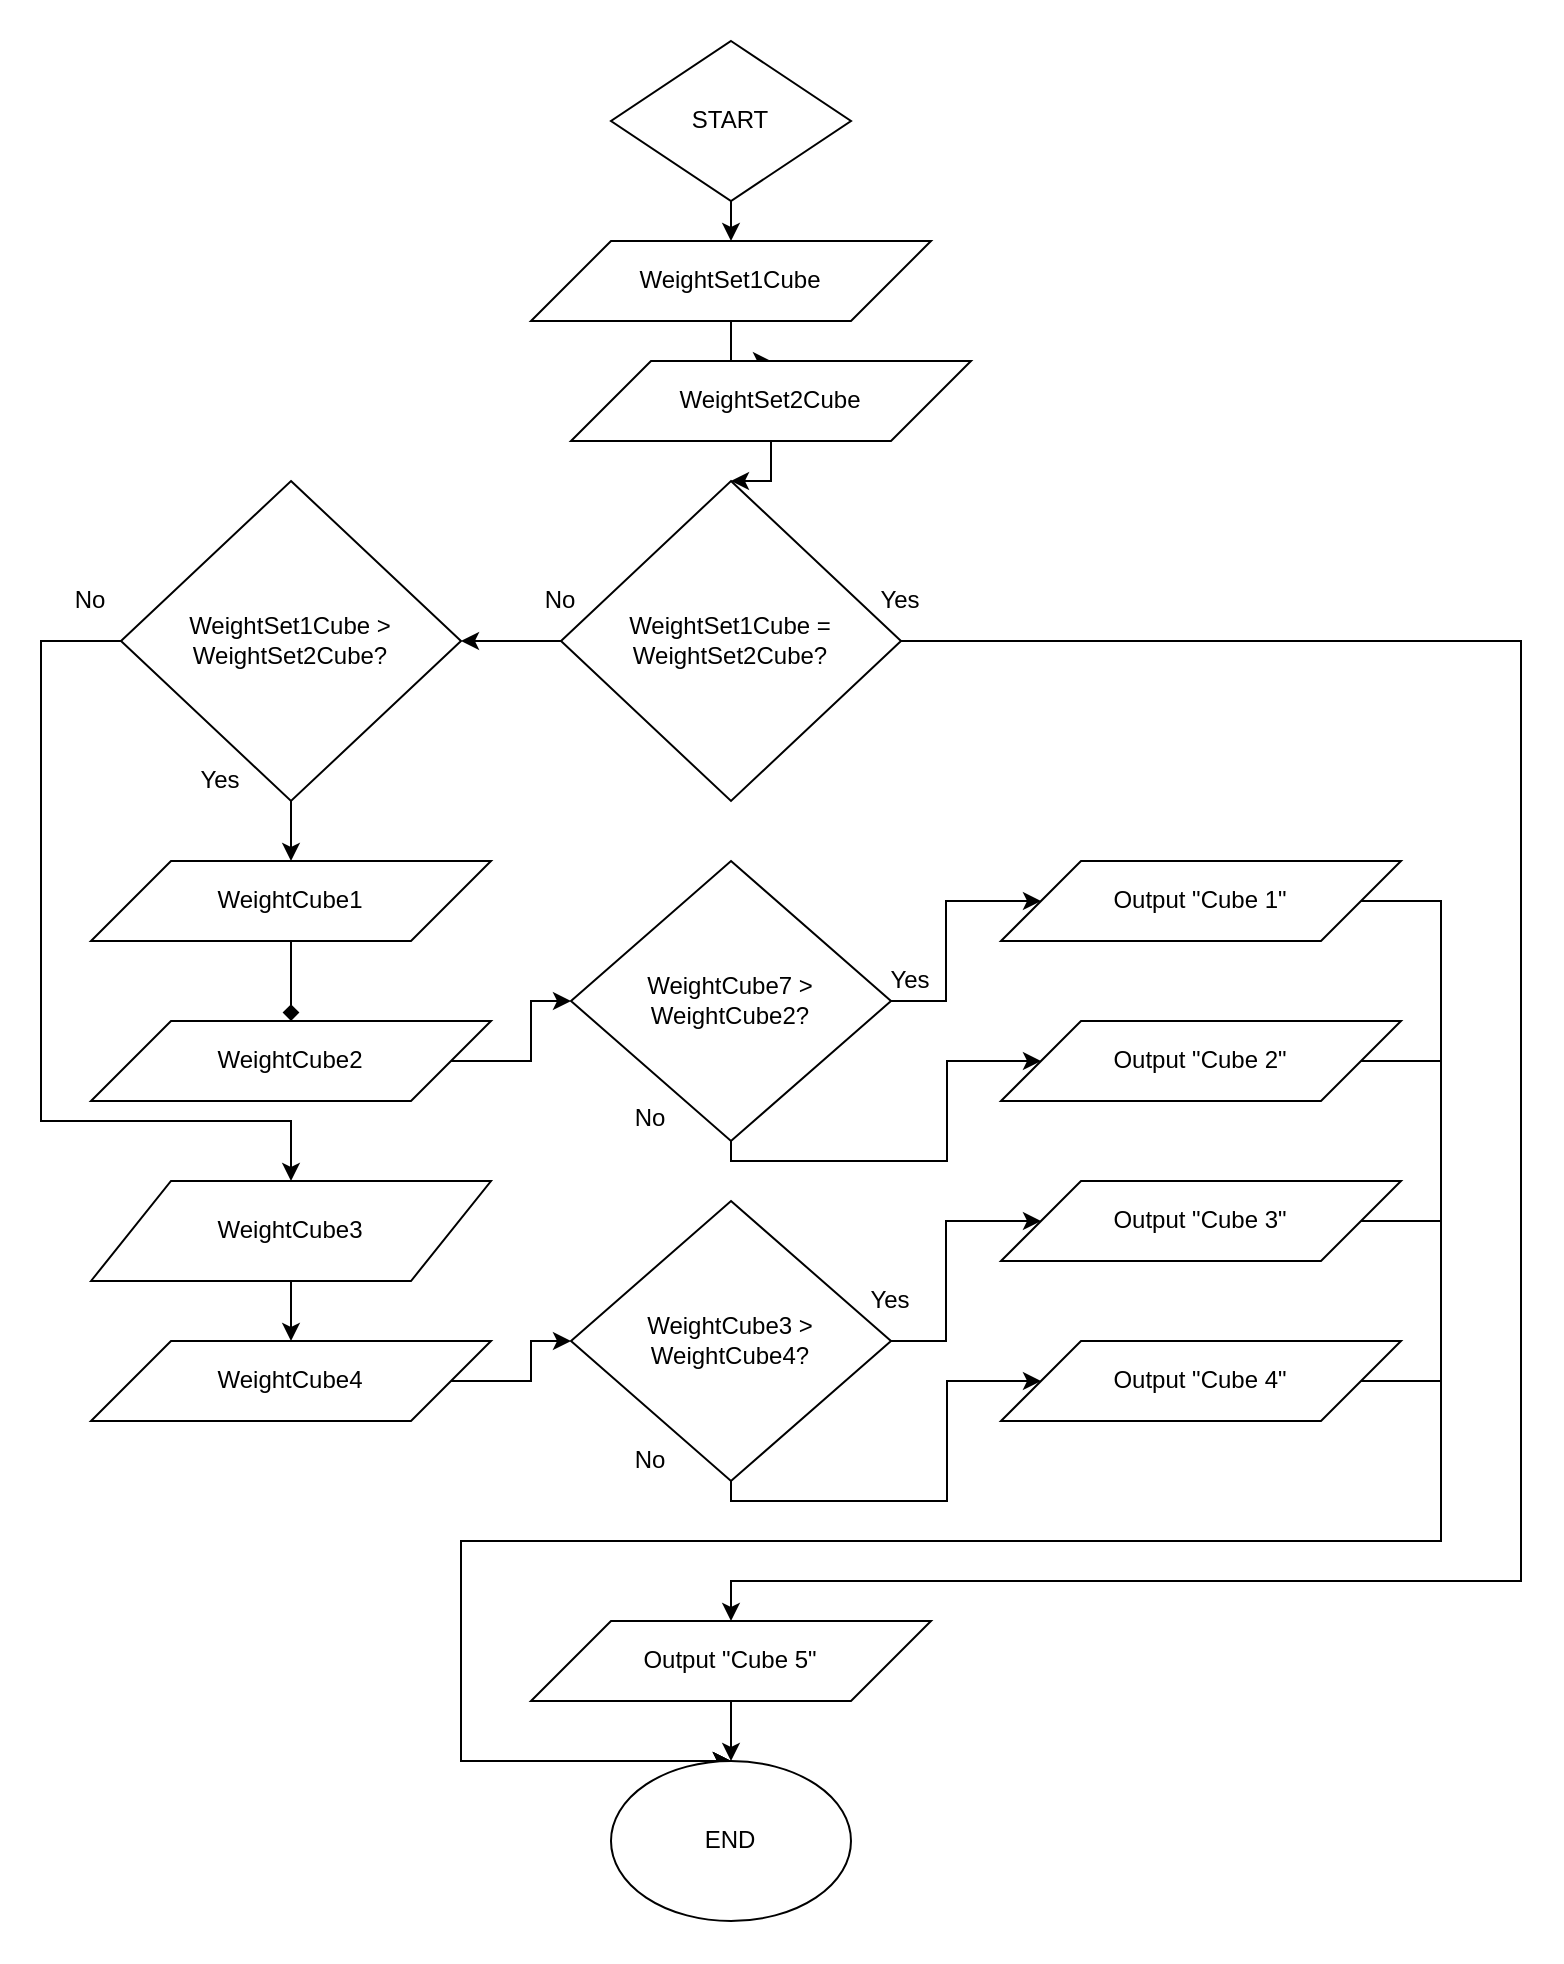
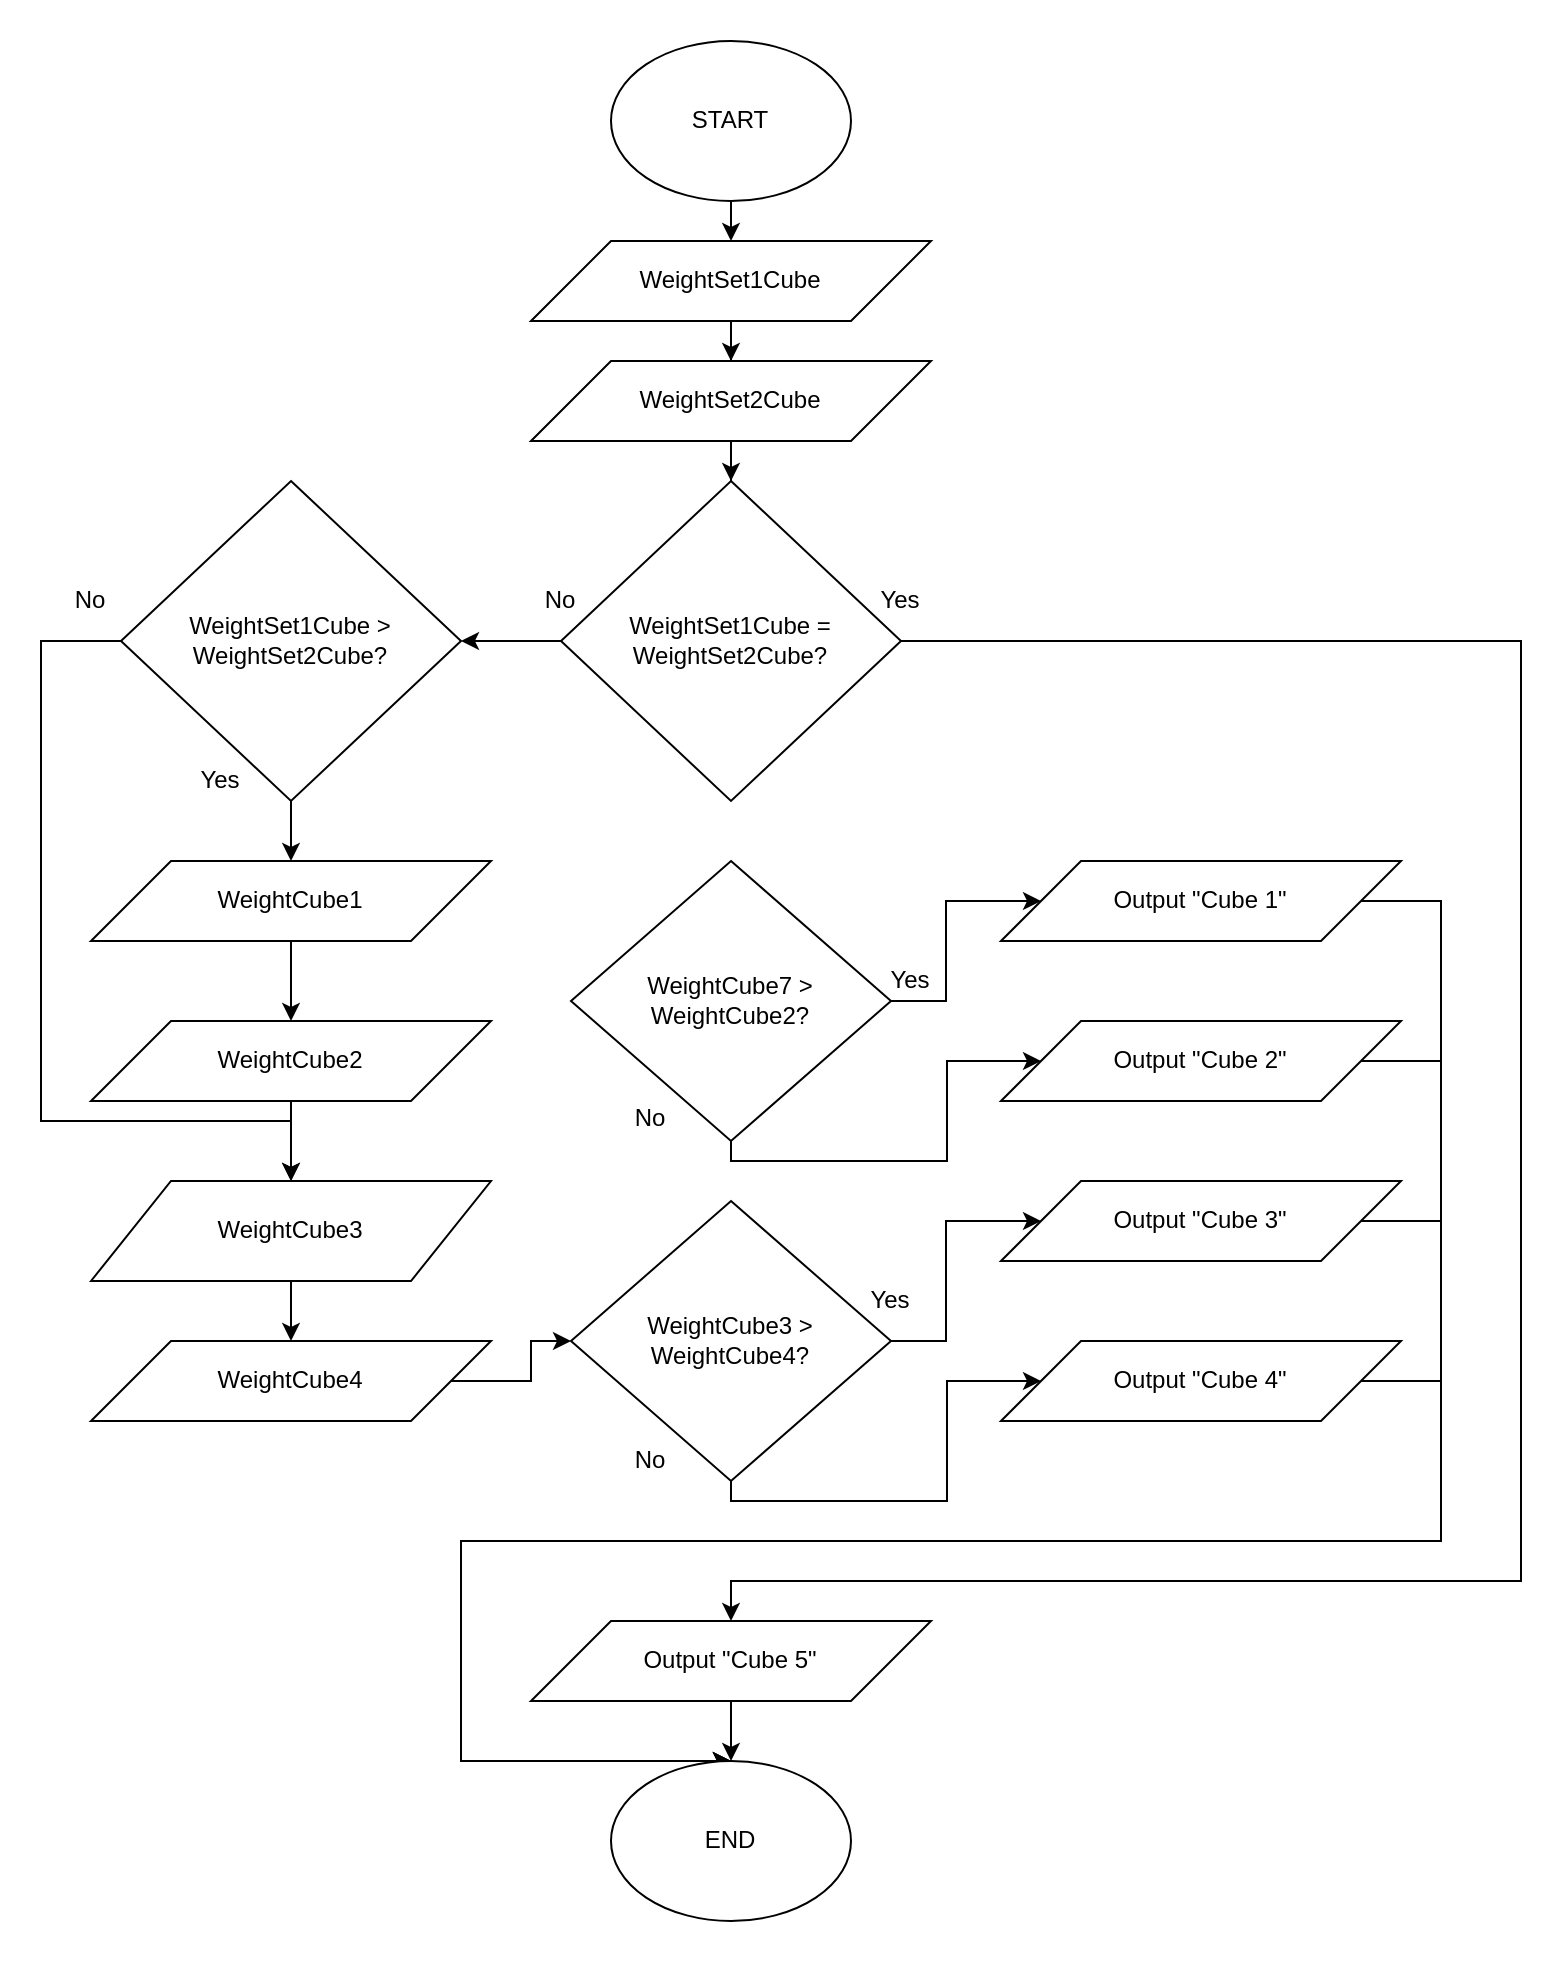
node "START": shape diamond -> ellipse
node "WeightSet2Cube": moved (771, 401) -> (731, 401)
edge "WeightCube1" -> "WeightCube2": arrowhead diamond -> classic
edge "WeightCube2" -> "WeightCube7 > WeightCube2?": now "WeightCube2" -> "WeightCube3"
